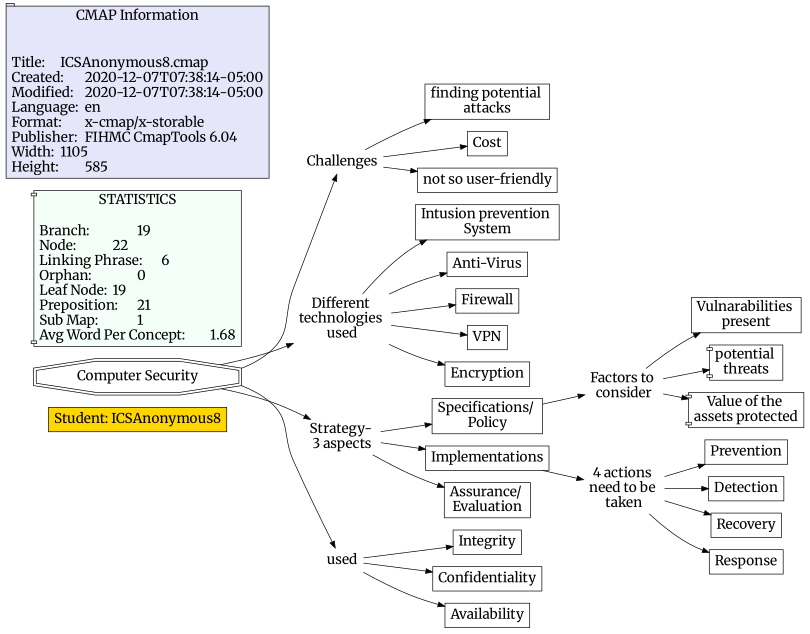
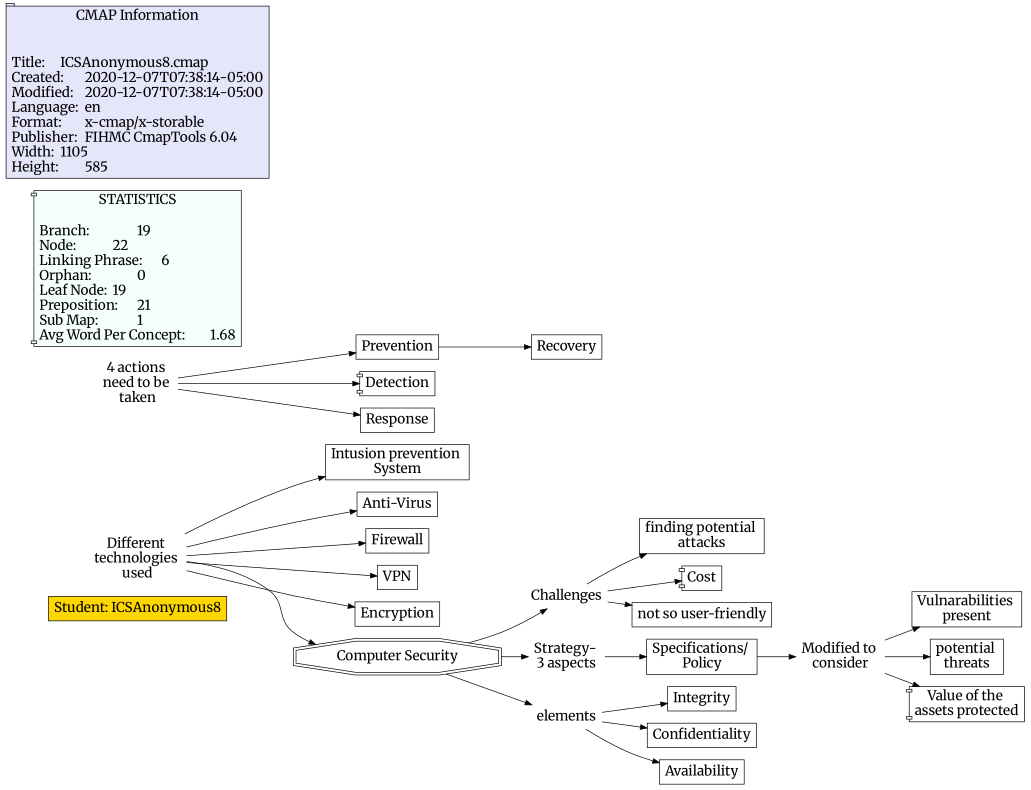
node "Cost": shape box -> component
edge "Computer Security" -> "Different technologies used": reversed
node "potential threats": shape component -> box
node "Factors to consider": label "Factors to consider" -> "Modified to consider"
node "Implementations": removed
node "Detection": shape box -> component
node "Assurance/ Evaluation": removed
edge "4 actions need to be taken" -> "Recovery": now "Prevention" -> "Recovery"
node "used": label "used" -> "elements"
